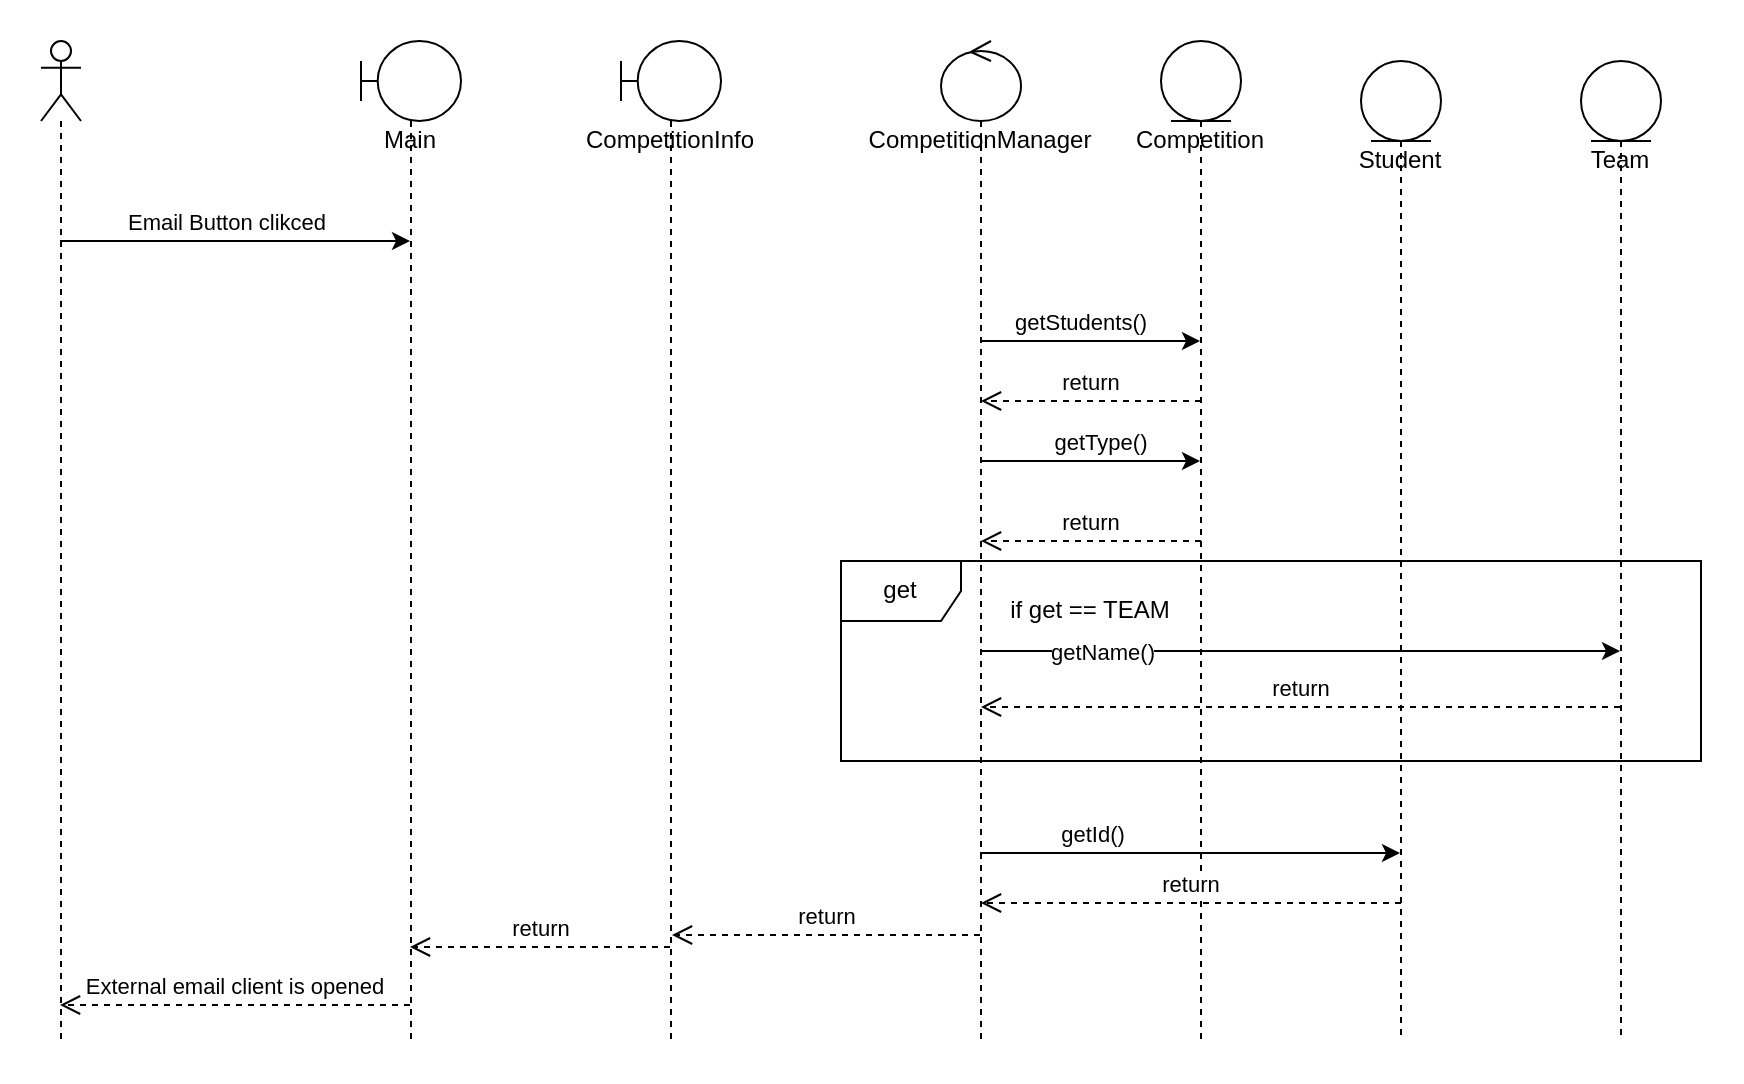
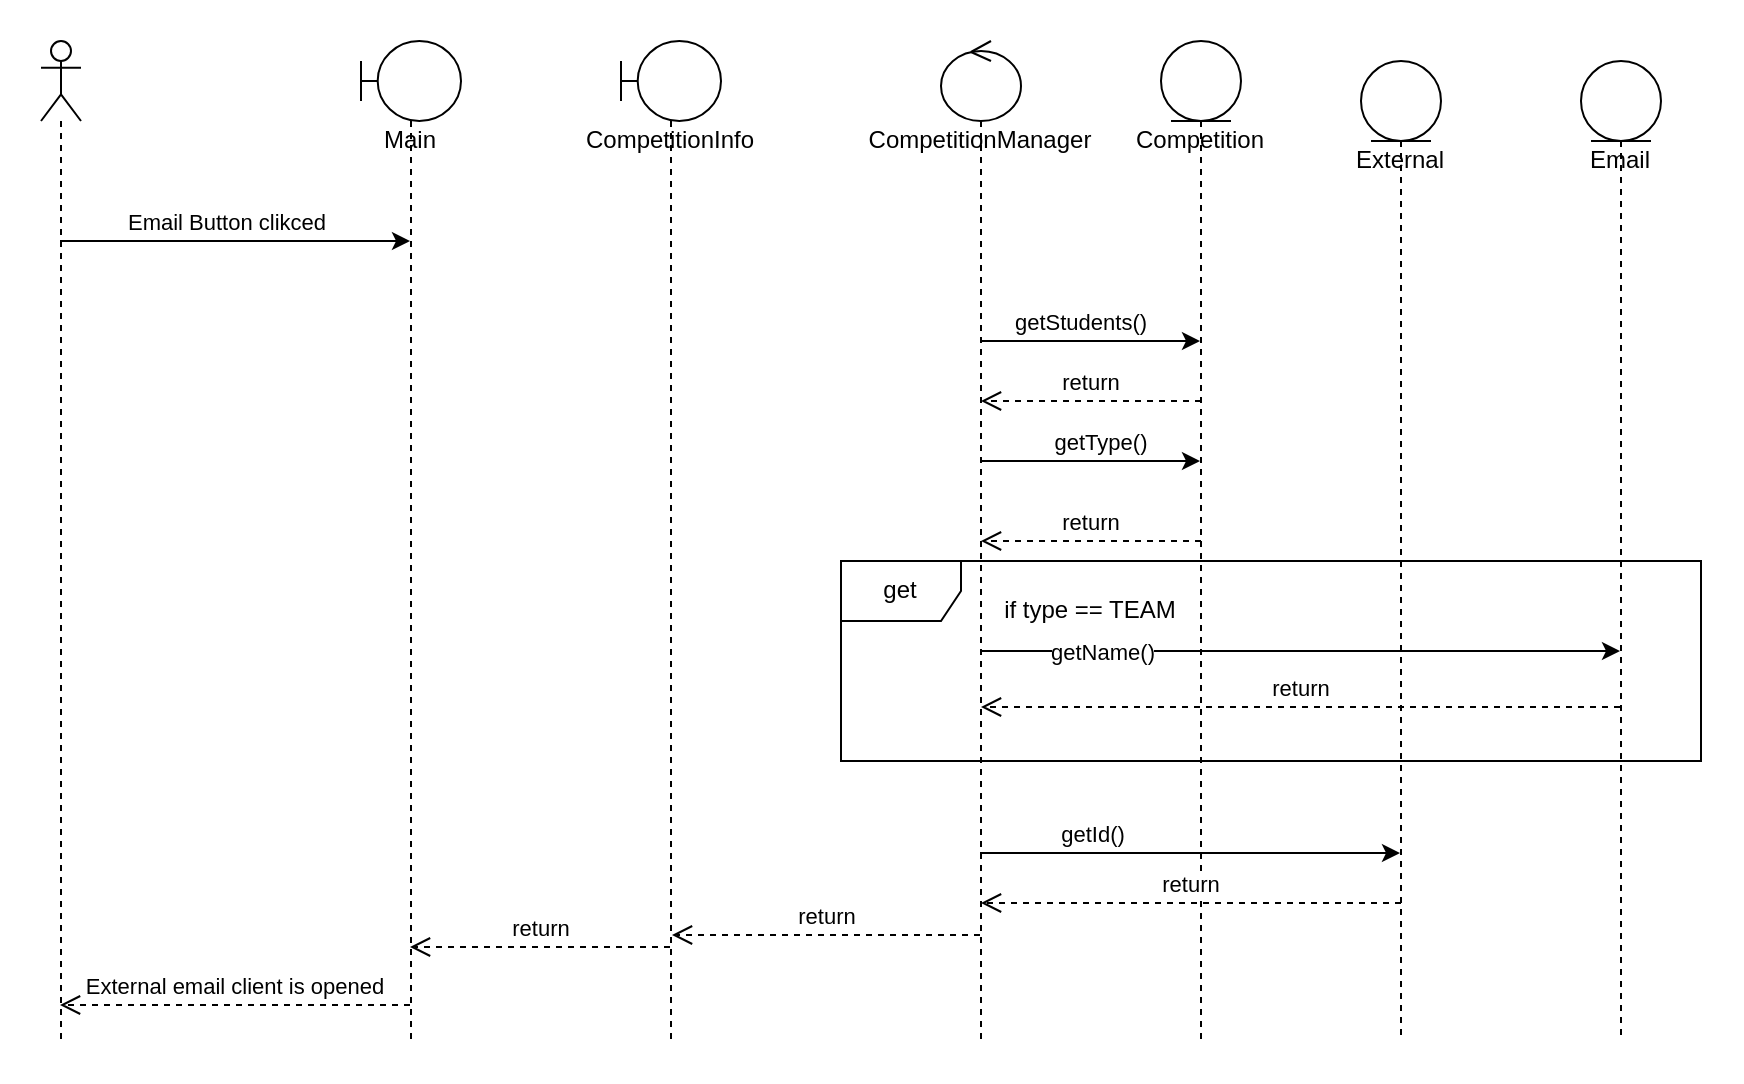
node "Team": label "Team" -> "Email"
node "Student": label "Student" -> "External"
node "if get == TEAM": label "if get == TEAM" -> "if type == TEAM"
